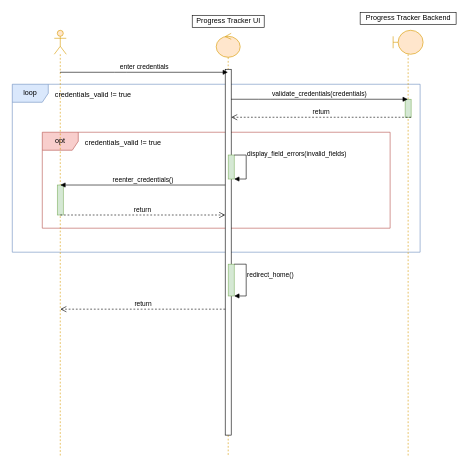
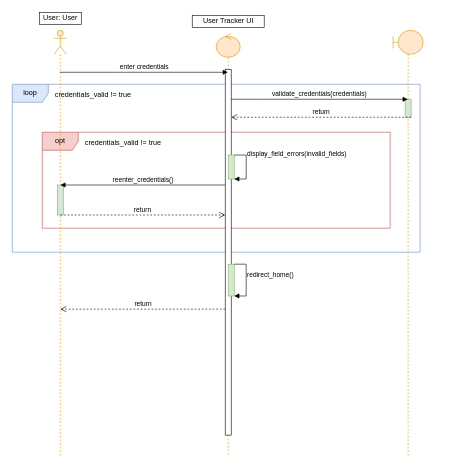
node "User: User": added
node "Progress Tracker Backend": removed
node "Progress Tracker UI": label "Progress Tracker UI" -> "User Tracker UI"
